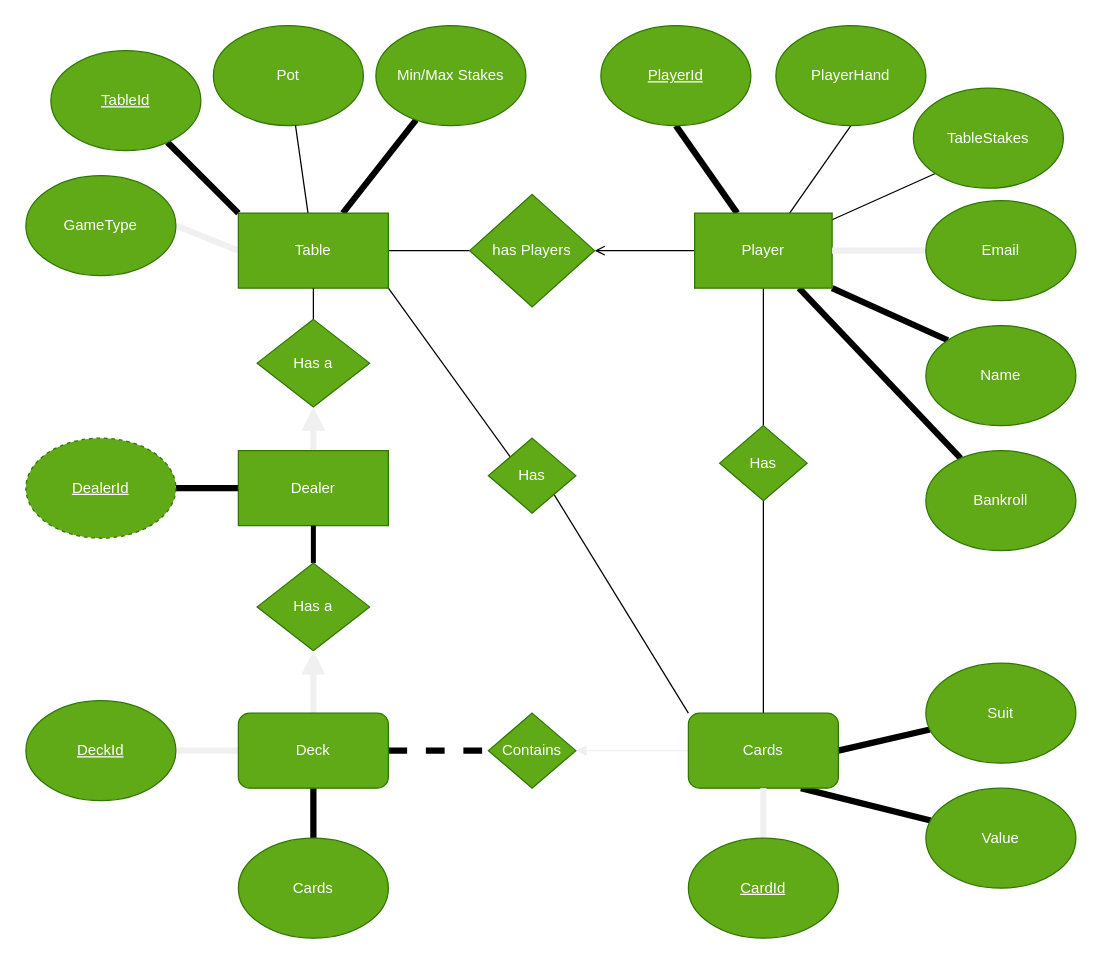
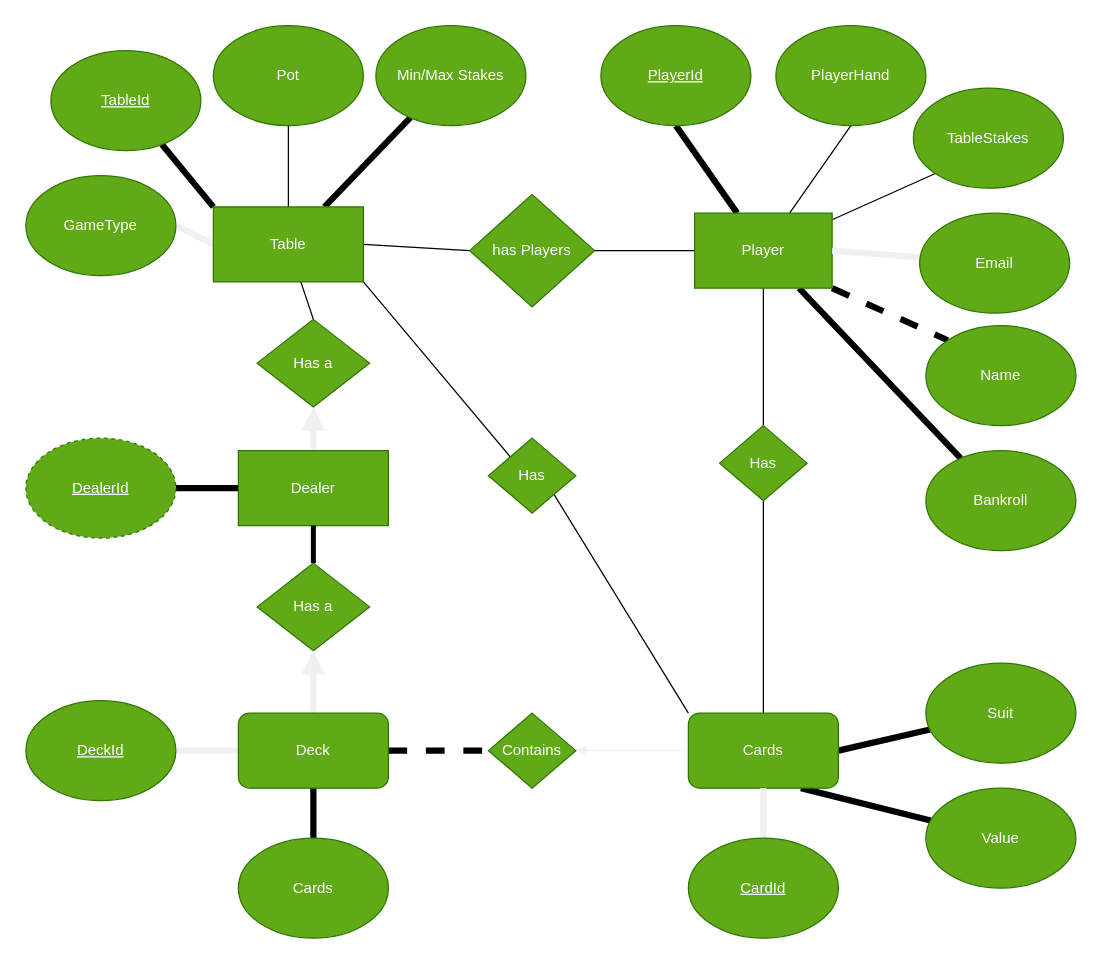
node "Table": moved (313, 251) -> (288, 244)
edge "Player" -> "has Players": arrowhead open -> none
node "Email": moved (1001, 251) -> (994, 263)
edge "Player" -- "Name": style solid -> dashed
